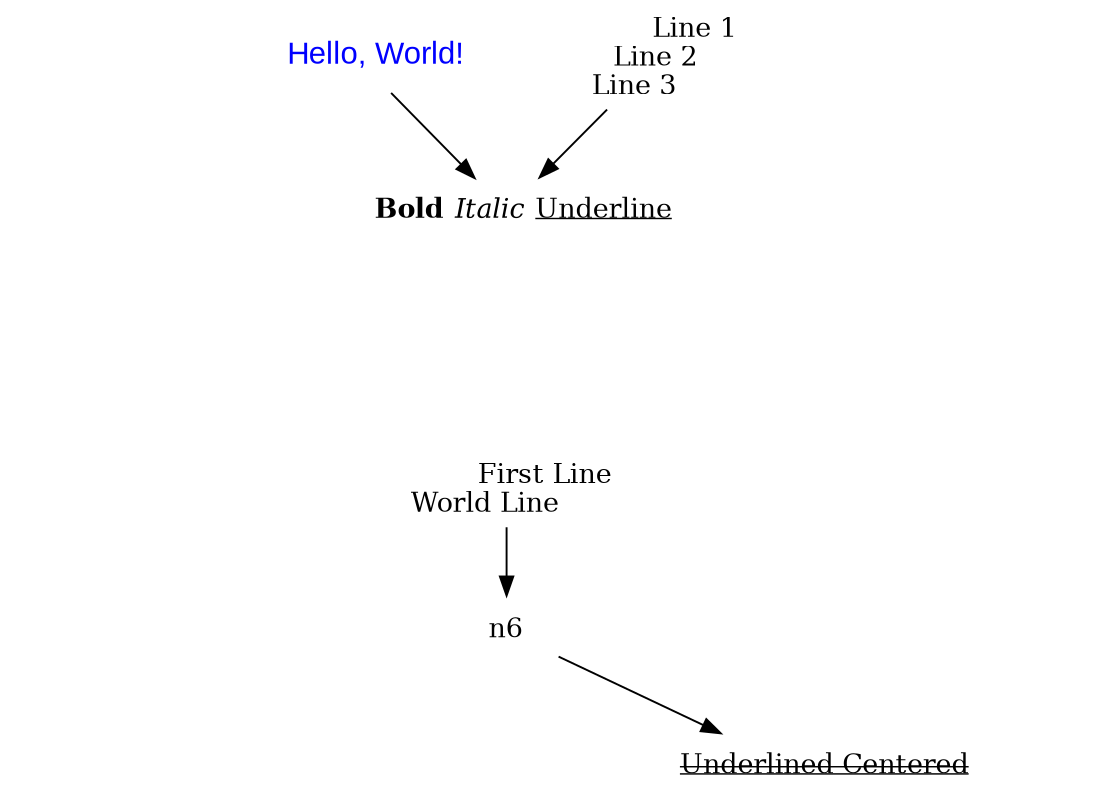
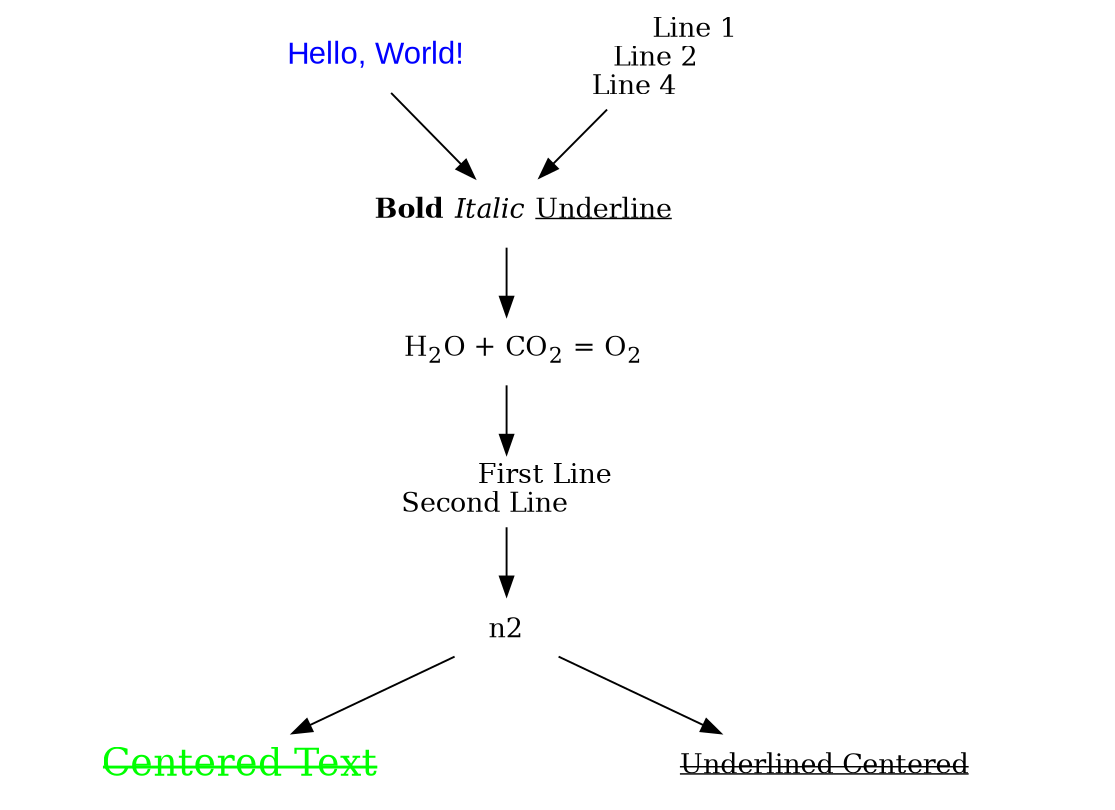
node "Line 1": text "Line 3" -> "Line 4"
node "H": added
node "First Line": text "World Line" -> "Second Line"
node "n6": label "n6" -> "n2"
node "Centered Text": added
